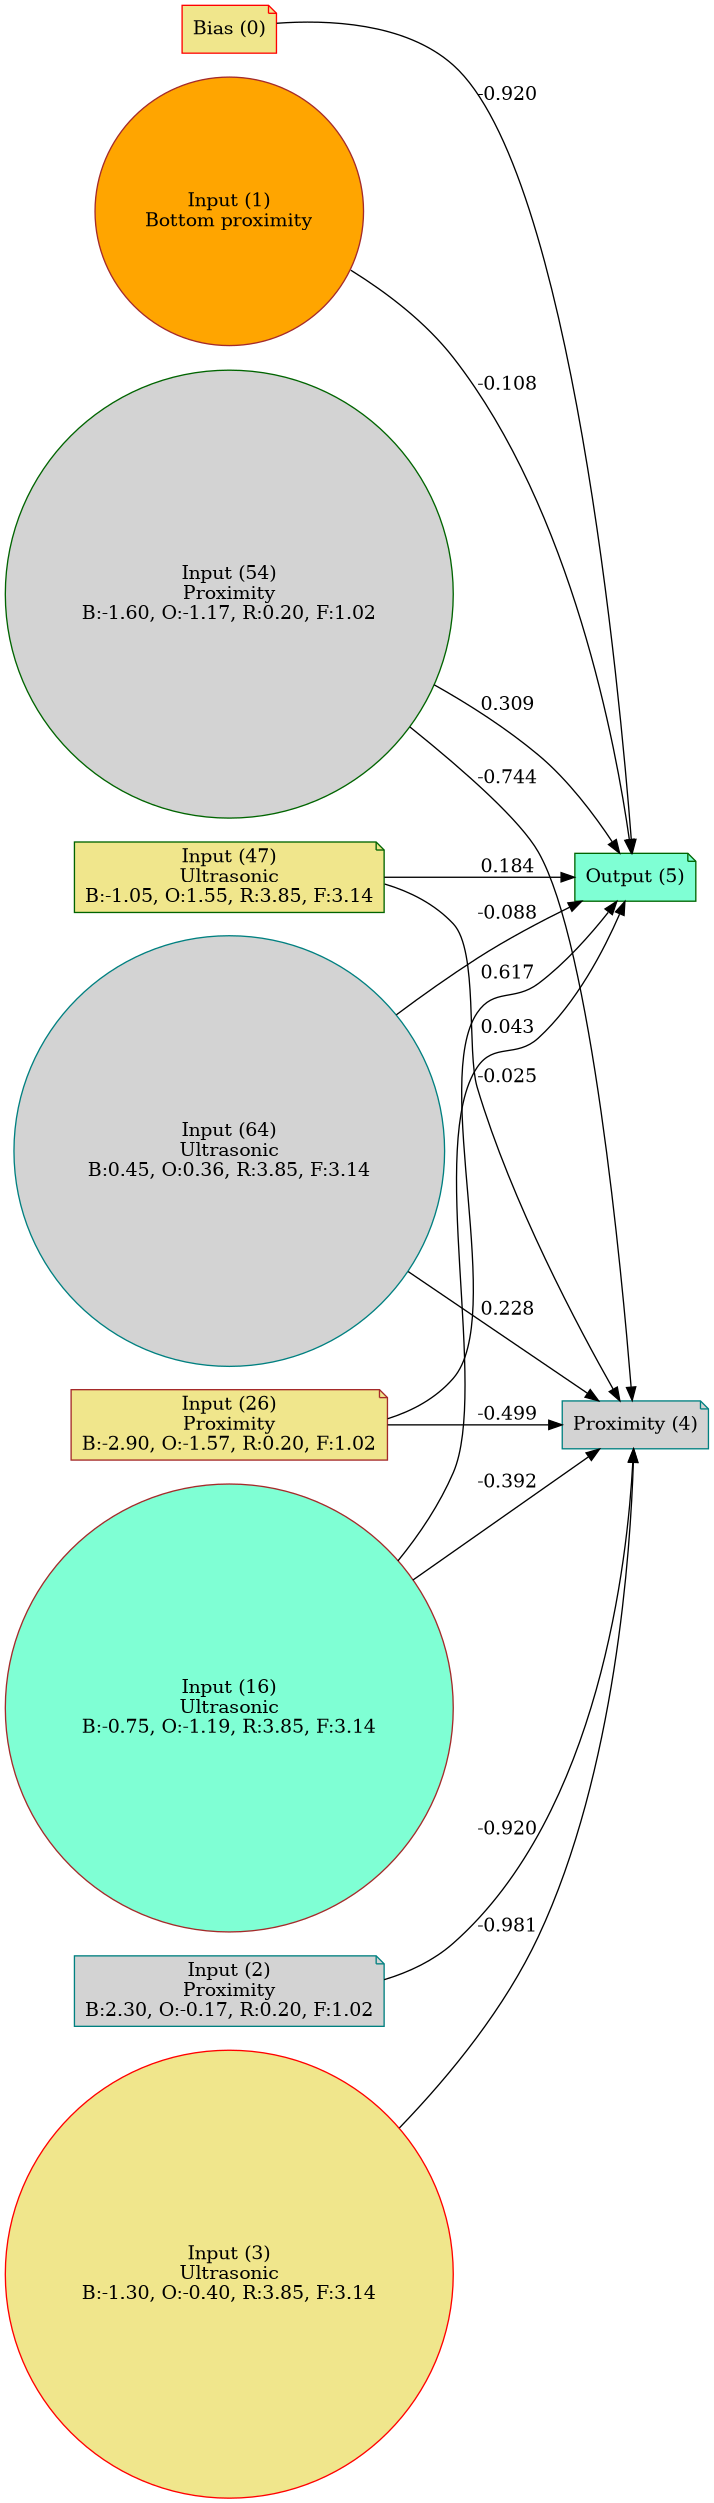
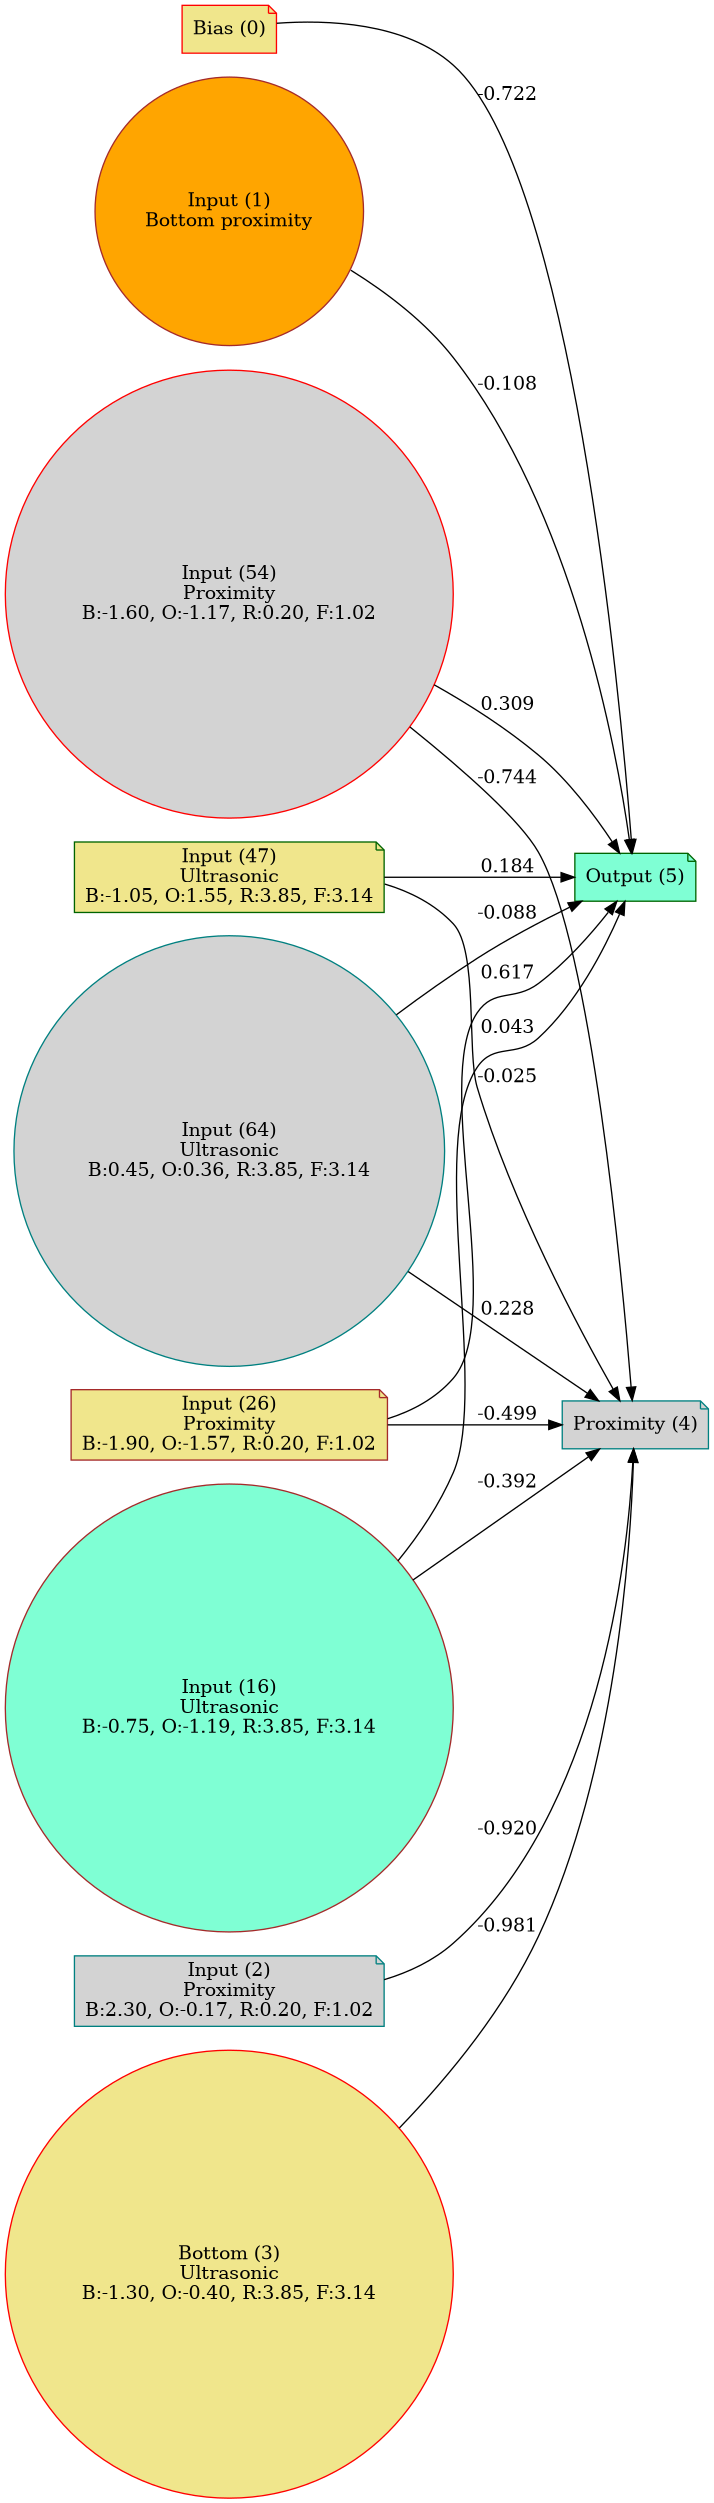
edge "Bias (0)" -> "Output (5)": label "-0.920" -> "-0.722"
node "Input (54) Proximity B:-1.60, O:-1.17, R:0.20, F:1.02": color darkgreen -> red
node "Input (26) Proximity B:-2.90, O:-1.57, R:0.20, F:1.02": label "Input (26) Proximity B:-2.90, O:-1.57, R:0.20, F:1.02" -> "Input (26) Proximity B:-1.90, O:-1.57, R:0.20, F:1.02"
node "Input (3) Ultrasonic B:-1.30, O:-0.40, R:3.85, F:3.14": label "Input (3) Ultrasonic B:-1.30, O:-0.40, R:3.85, F:3.14" -> "Bottom (3) Ultrasonic B:-1.30, O:-0.40, R:3.85, F:3.14"
